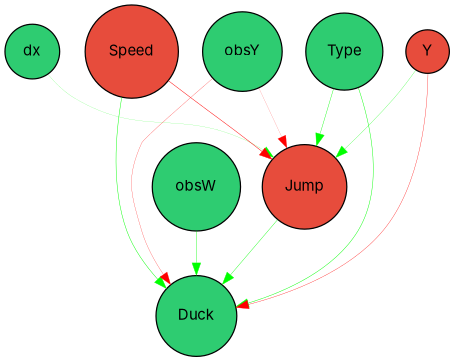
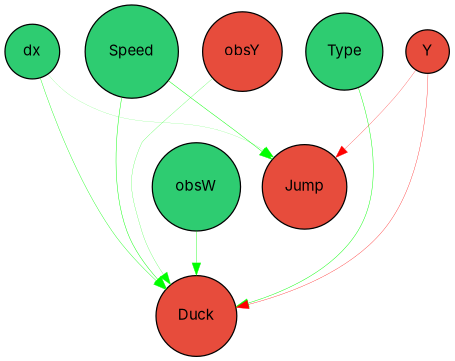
node "Speed": fillcolor #e74c3c -> #2ecc71
node "obsY": fillcolor #2ecc71 -> #e74c3c
edge "Type" -> "Jump": removed
edge "Y" -> "Jump": color green -> red
edge "obsY" -> "Jump": removed
edge "Speed" -> "Jump": color red -> green
edge "obsY" -> "Duck": color red -> green
edge "Jump" -> "Duck": now "dx" -> "Duck"
node "Duck": fillcolor #2ecc71 -> #e74c3c
